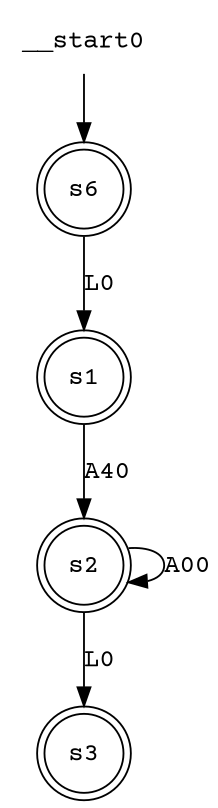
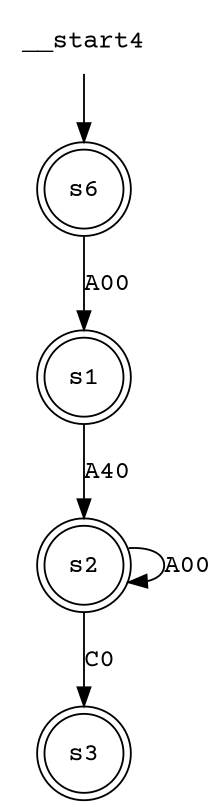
node "__start0": label "__start0" -> "__start4"
edge "s6" -> "s1": label "L0" -> "A00"
edge "s2" -> "s3": label "L0" -> "C0"
